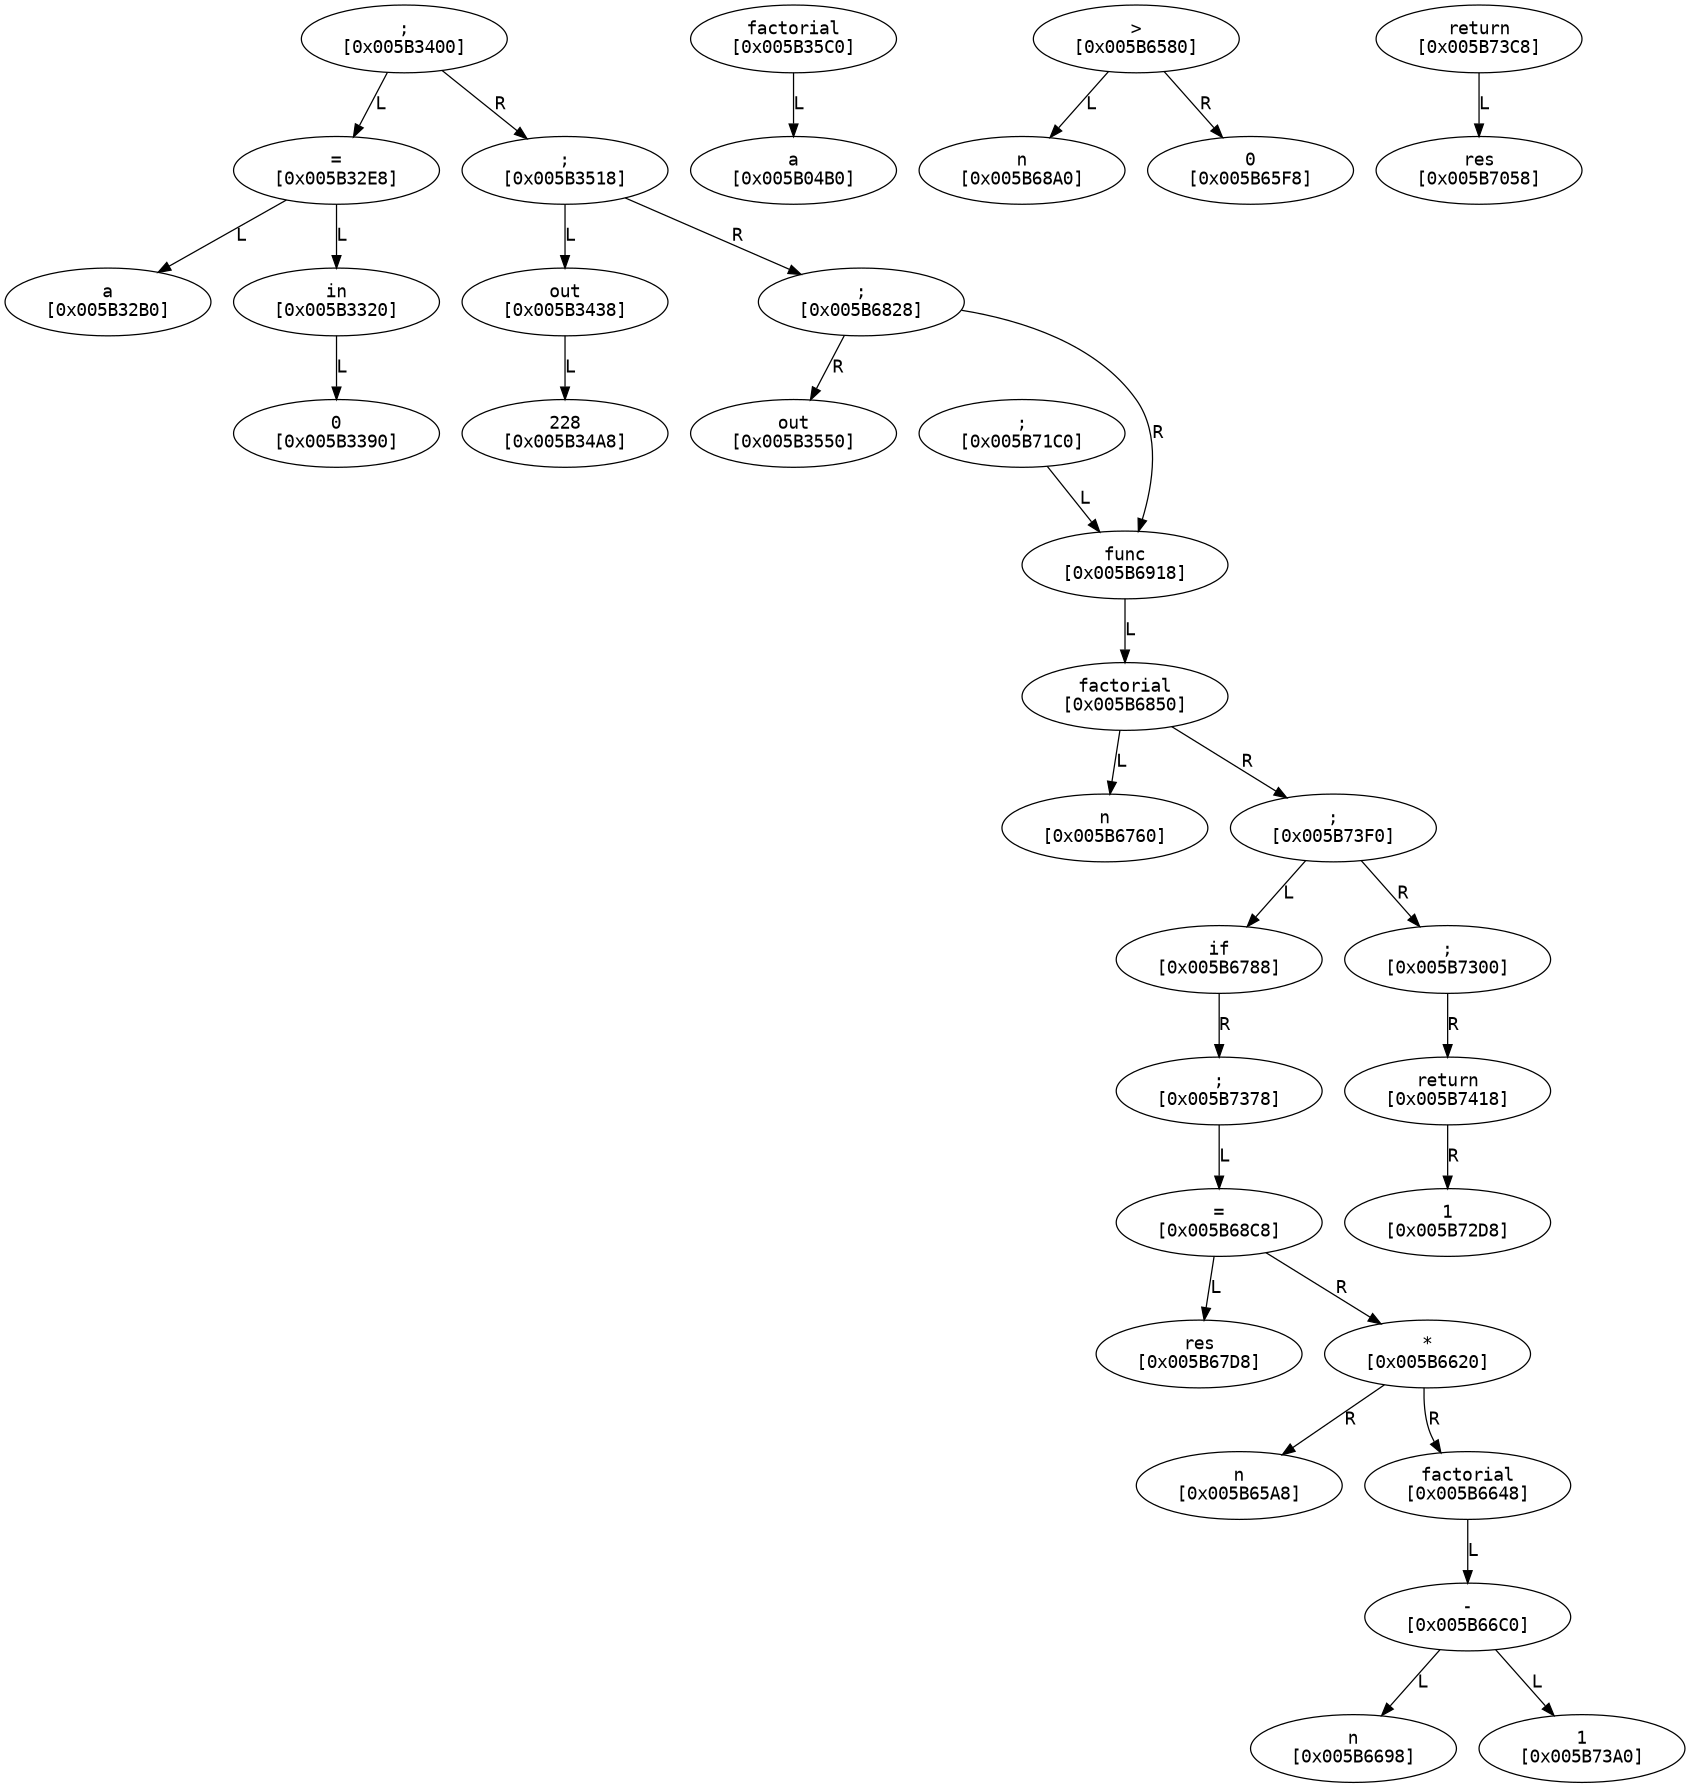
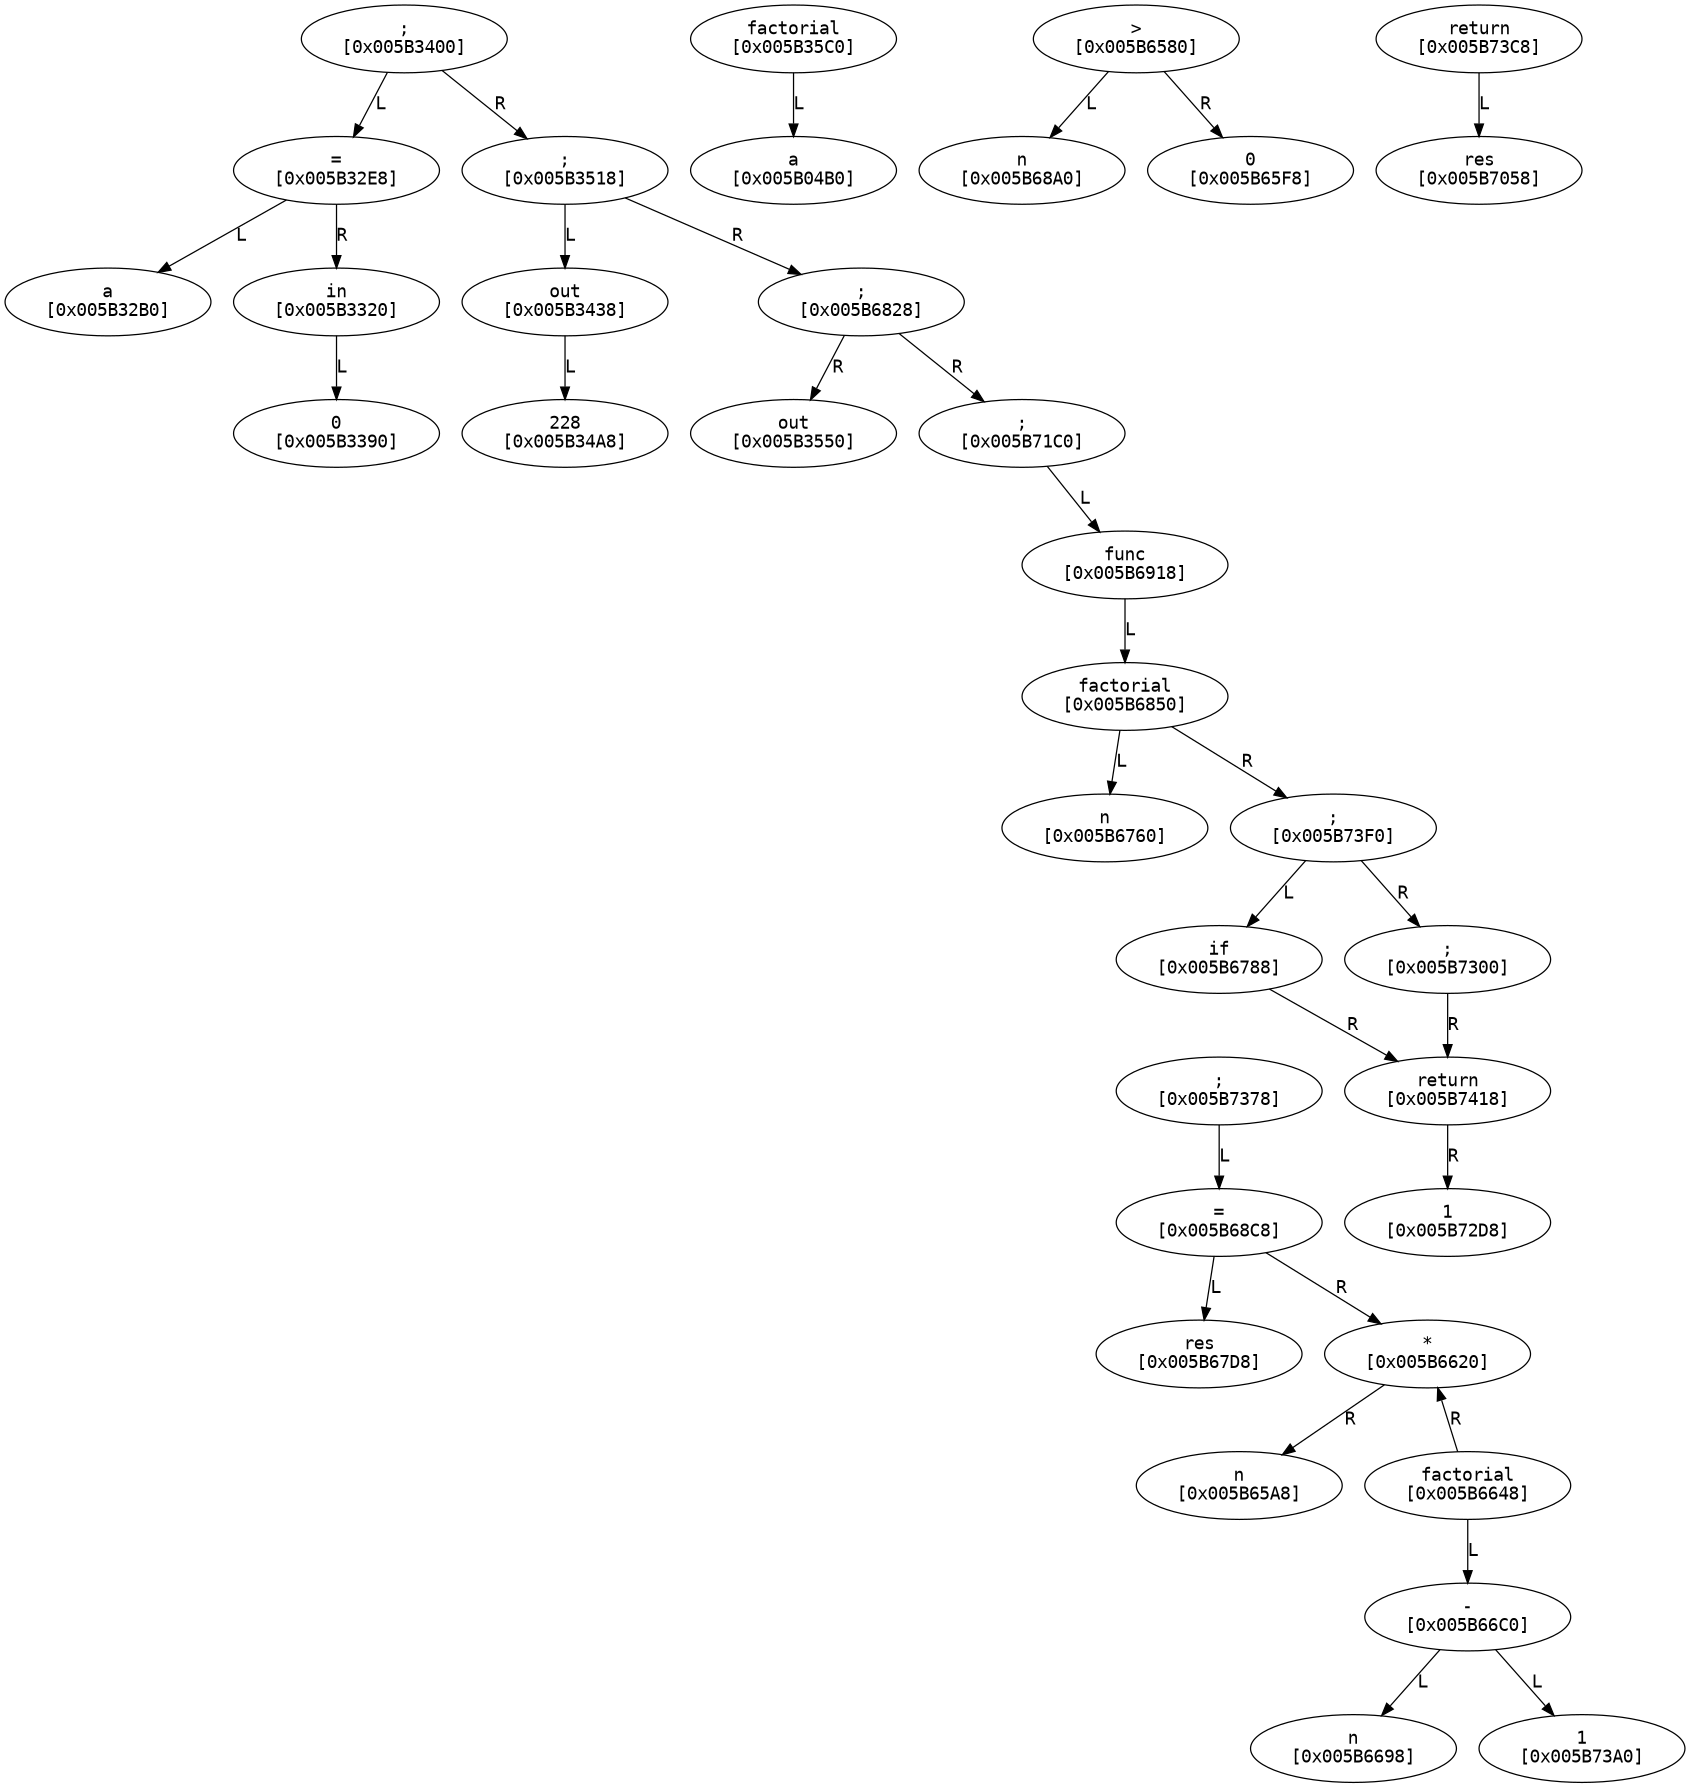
edge "= [0x005B32E8]" -> "in [0x005B3320]": label "L" -> "R"
edge "; [0x005B6828]" -> "func [0x005B6918]": now "; [0x005B6828]" -> "; [0x005B71C0]"
edge "if [0x005B6788]" -> "; [0x005B7378]": now "if [0x005B6788]" -> "return [0x005B7418]"
edge "* [0x005B6620]" -> "factorial [0x005B6648]": reversed
